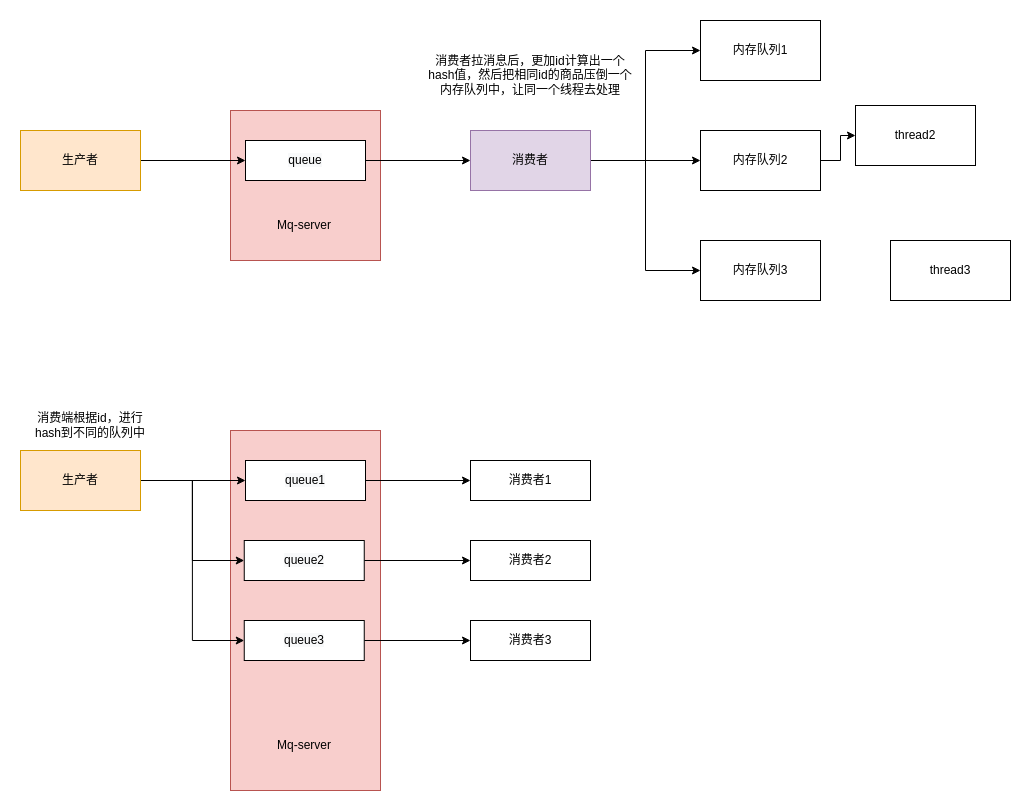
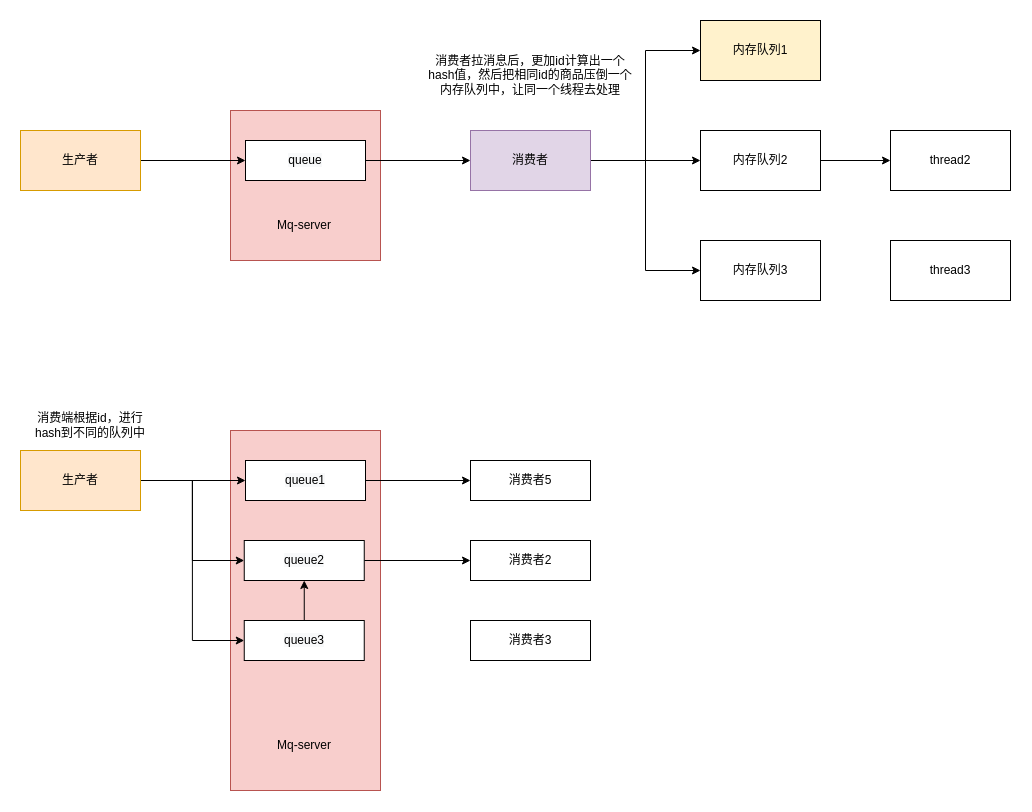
node "内存队列1": fillcolor #ffffff -> #fff2cc
node "thread2": moved (916, 136) -> (951, 161)
node "消费者1": label "消费者1" -> "消费者5"
edge "queue3" -> "消费者3": now "queue3" -> "queue2"
